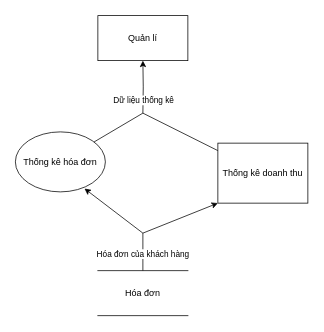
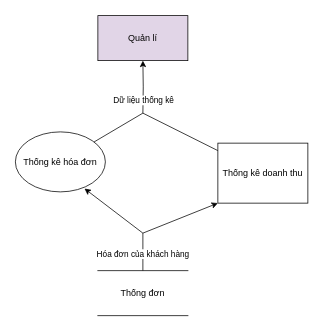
node "Quản lí": fillcolor #ffffff -> #e1d5e7
node "Hóa đơn": label "Hóa đơn" -> "Thống đơn"
